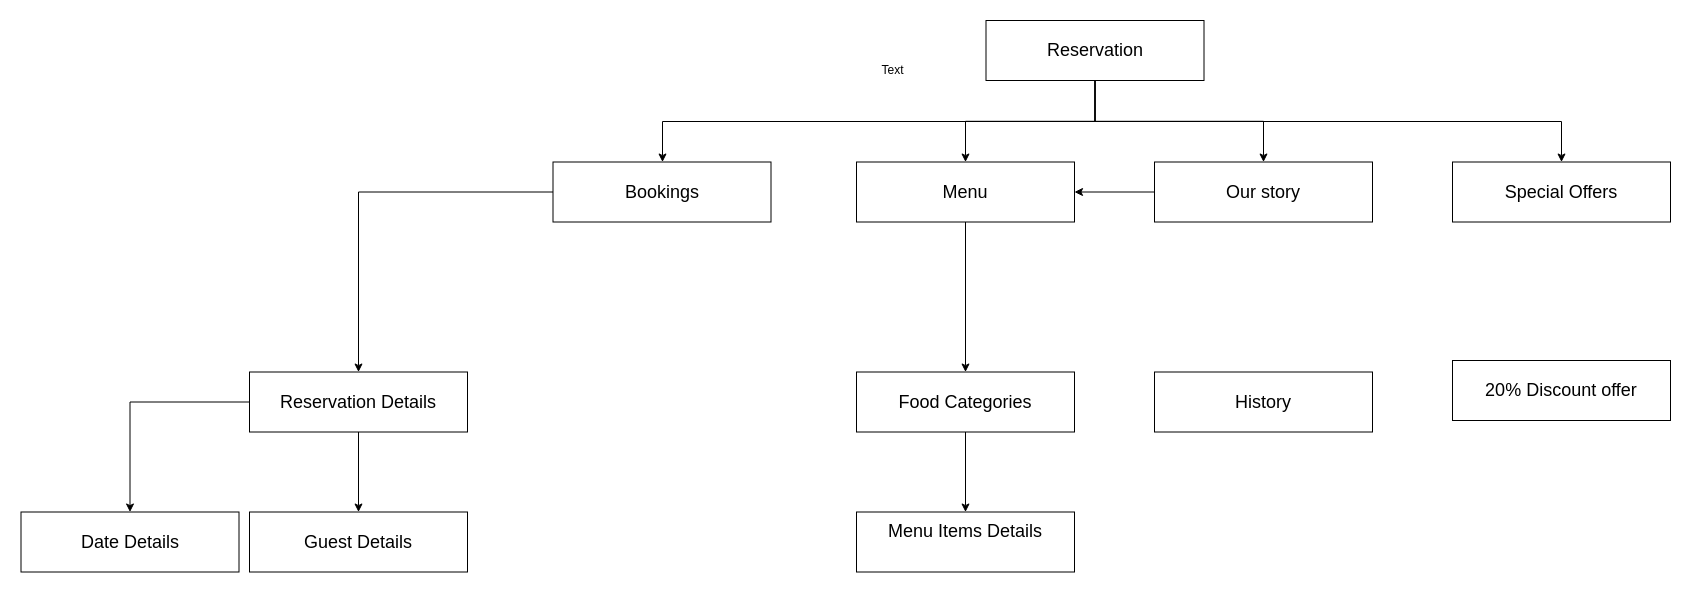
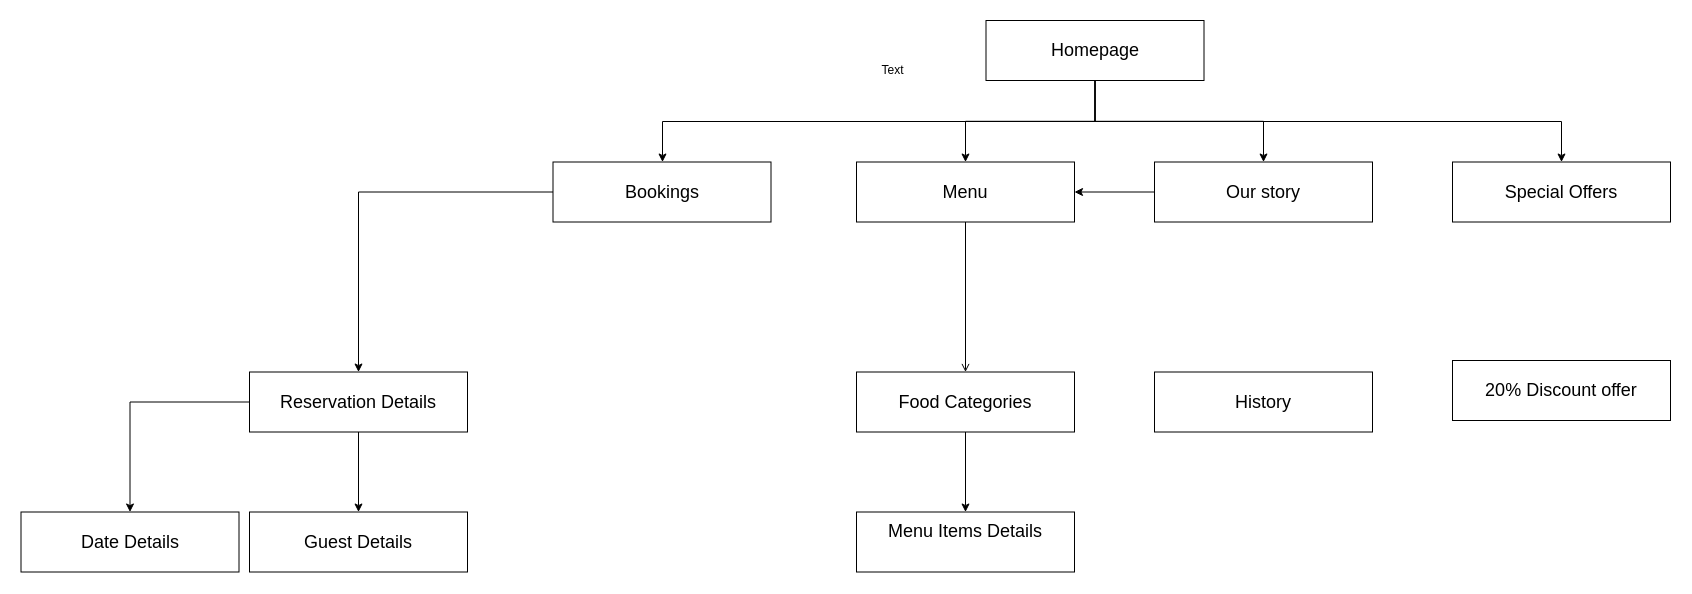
node "Reservation": label "Reservation" -> "Homepage"
edge "Menu" -> "Food Categories": arrowhead classic -> open
